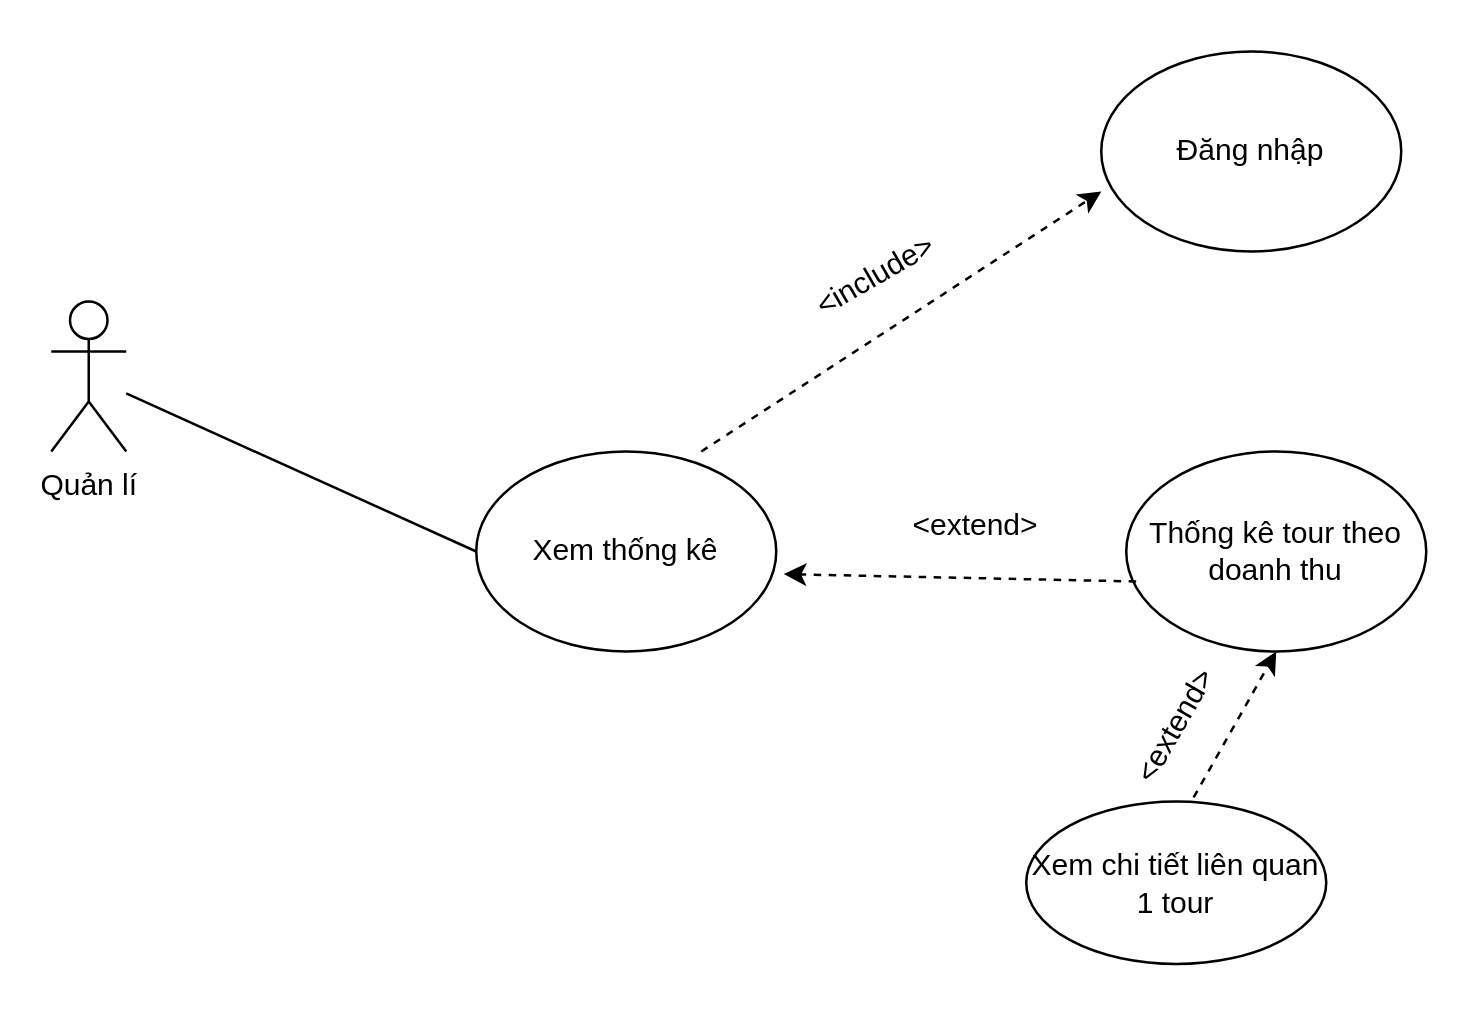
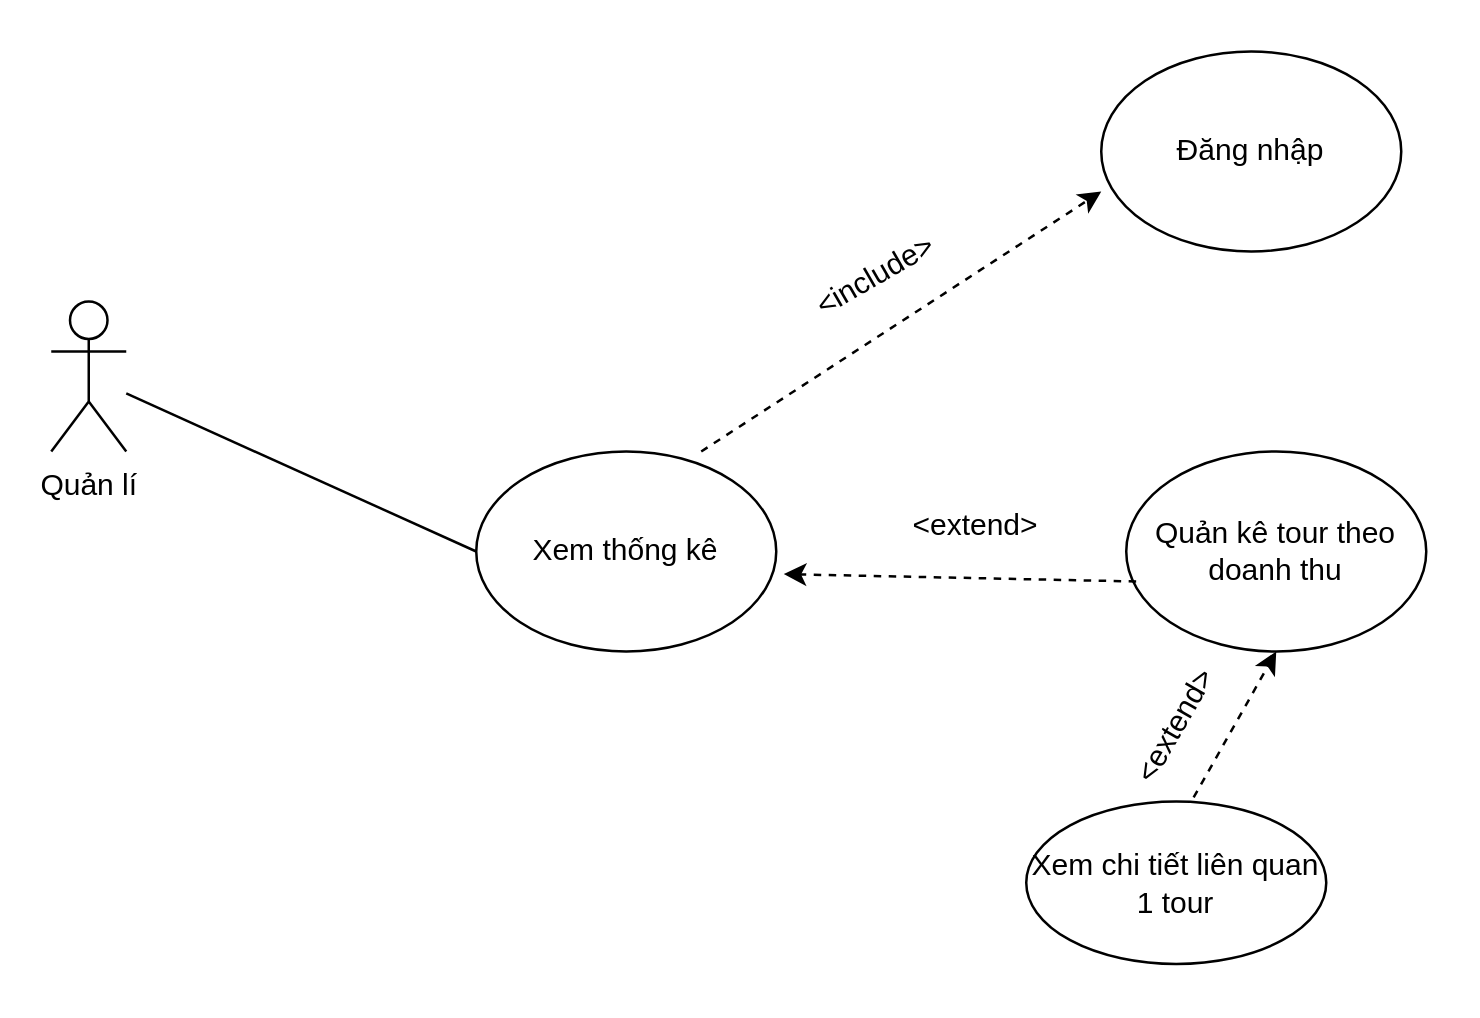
node "Thống kê tour theo doanh thu": label "Thống kê tour theo doanh thu" -> "Quản kê tour theo doanh thu"
